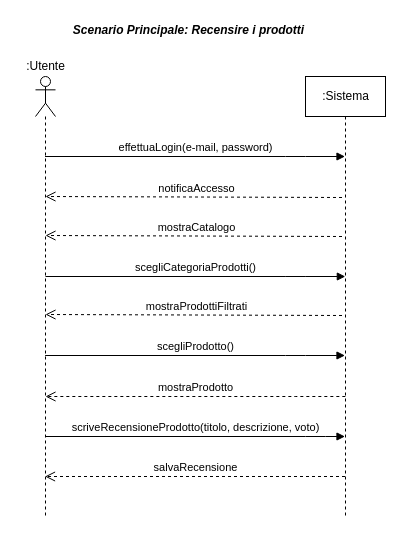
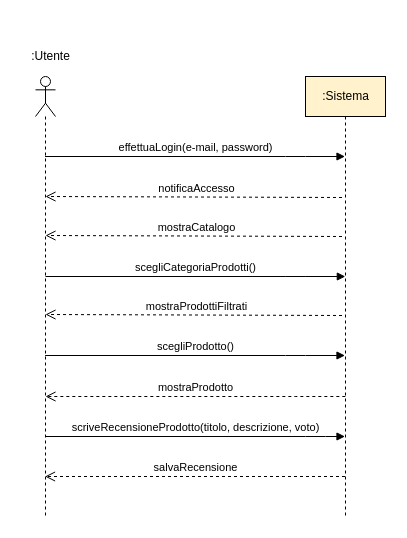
node "Scenario Principale: Recensire i prodotti": removed
node ":Utente": moved (46, 67) -> (51, 57)
node ":Sistema": fillcolor #ffffff -> #fff2cc
